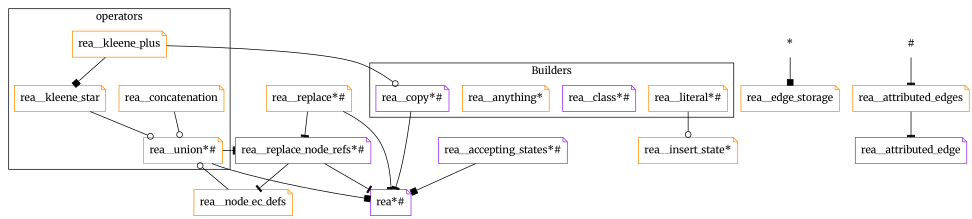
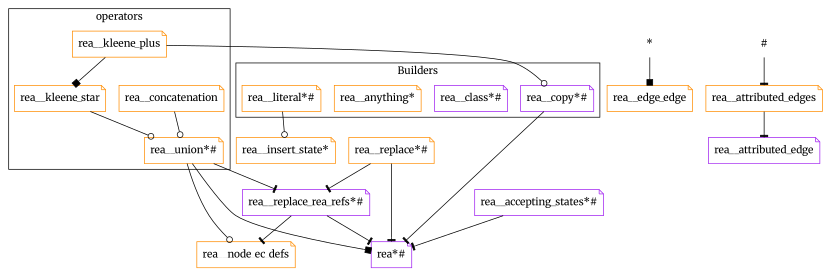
node "rea__edge_storage": label "rea__edge_storage" -> "rea__edge_edge"
node "rea__replace_node_refs*#": label "rea__replace_node_refs*#" -> "rea__replace_rea_refs*#"
edge "rea__accepting_states*#" -> "rea*#": arrowhead box -> tee
edge "rea__node_ec_defs" -> "rea__union*#": reversed
